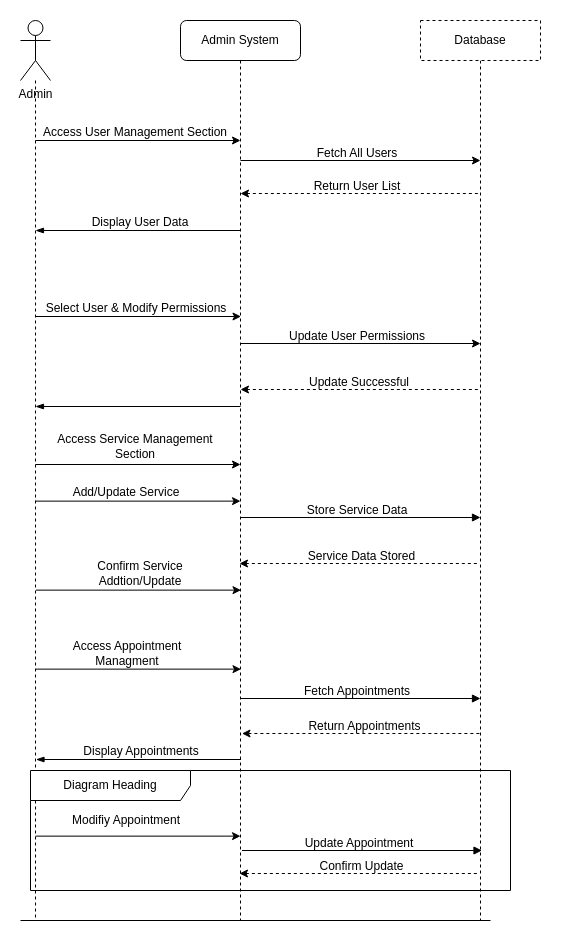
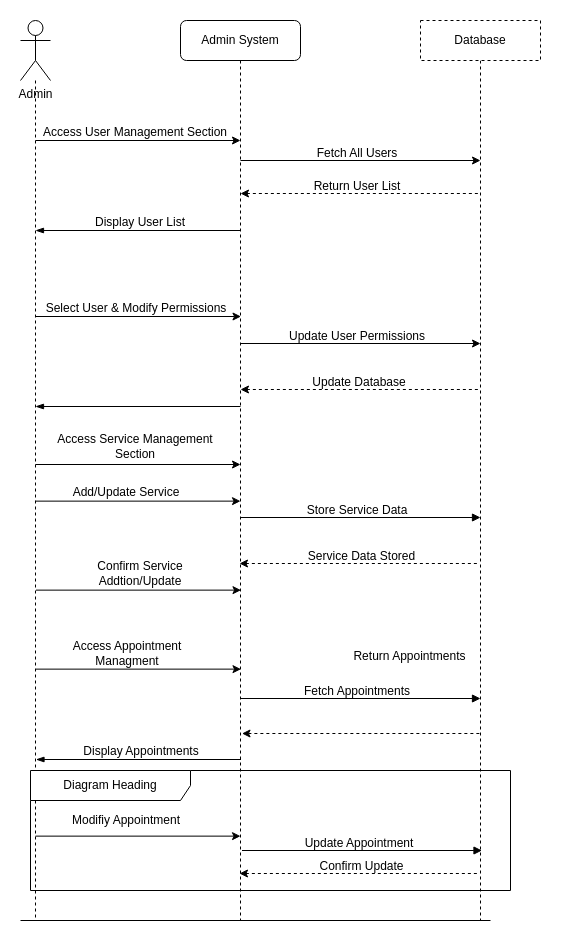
node "Display User Data": label "Display User Data" -> "Display User List"
node "Update Successful": label "Update Successful" -> "Update Database"
node "Return Appointments": moved (365, 727) -> (410, 657)
